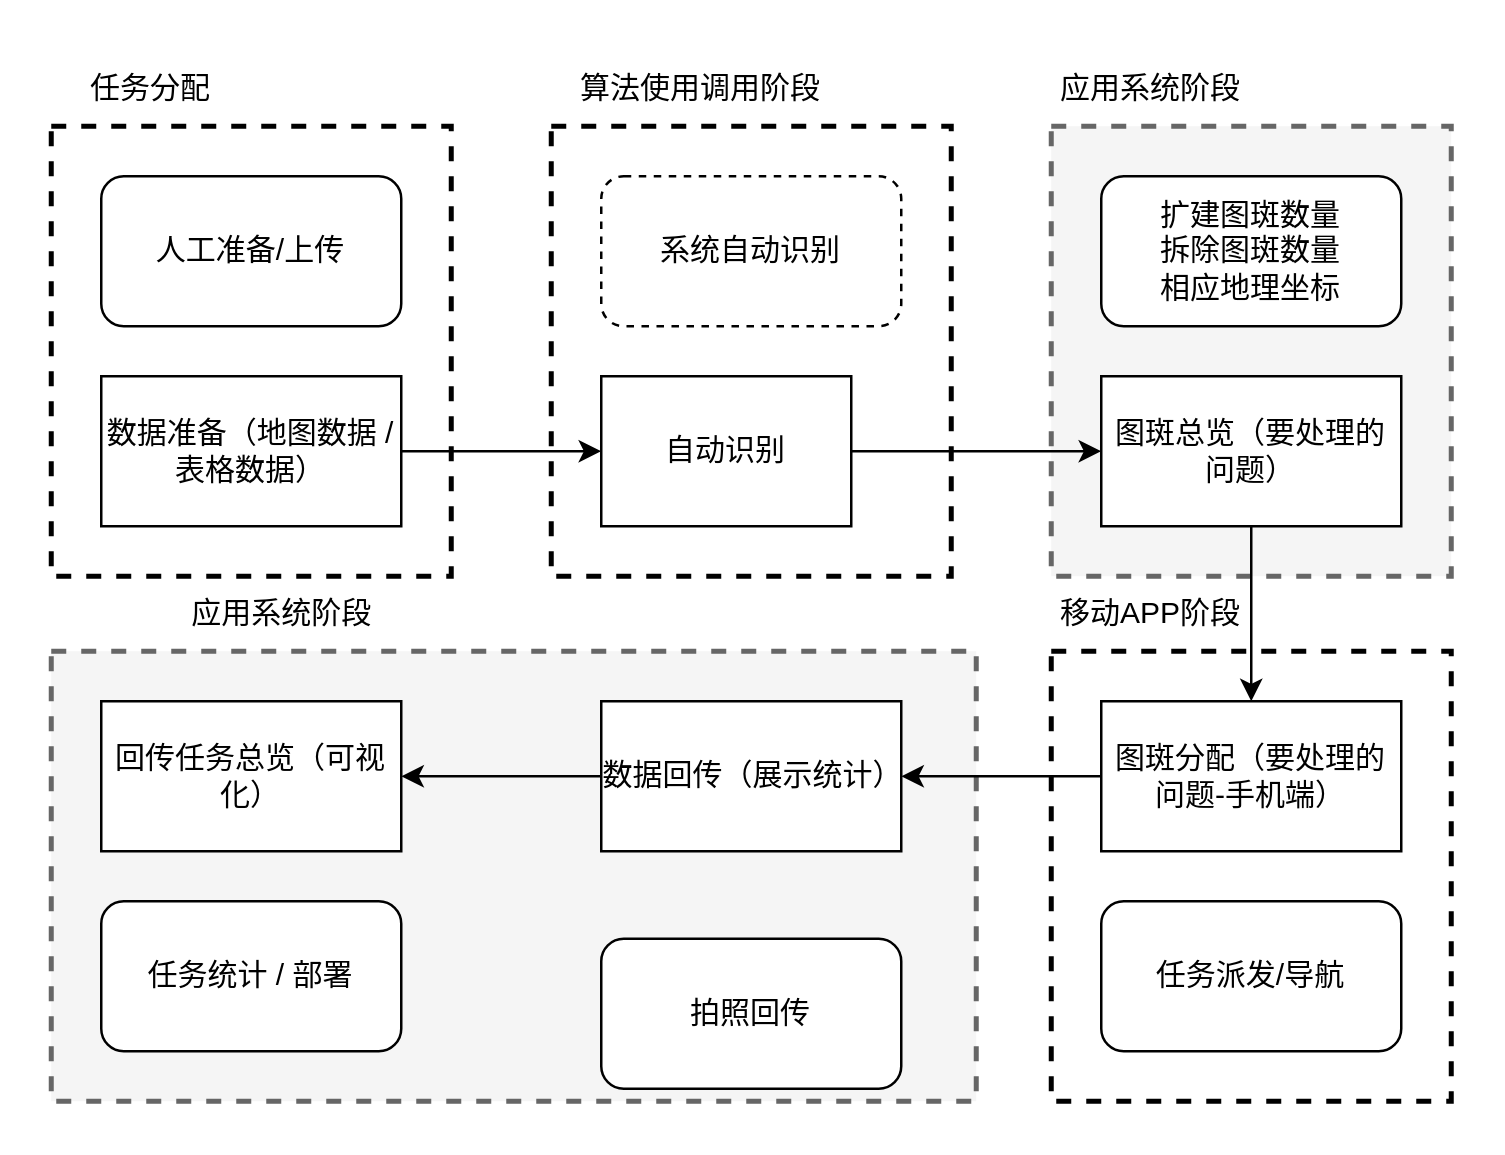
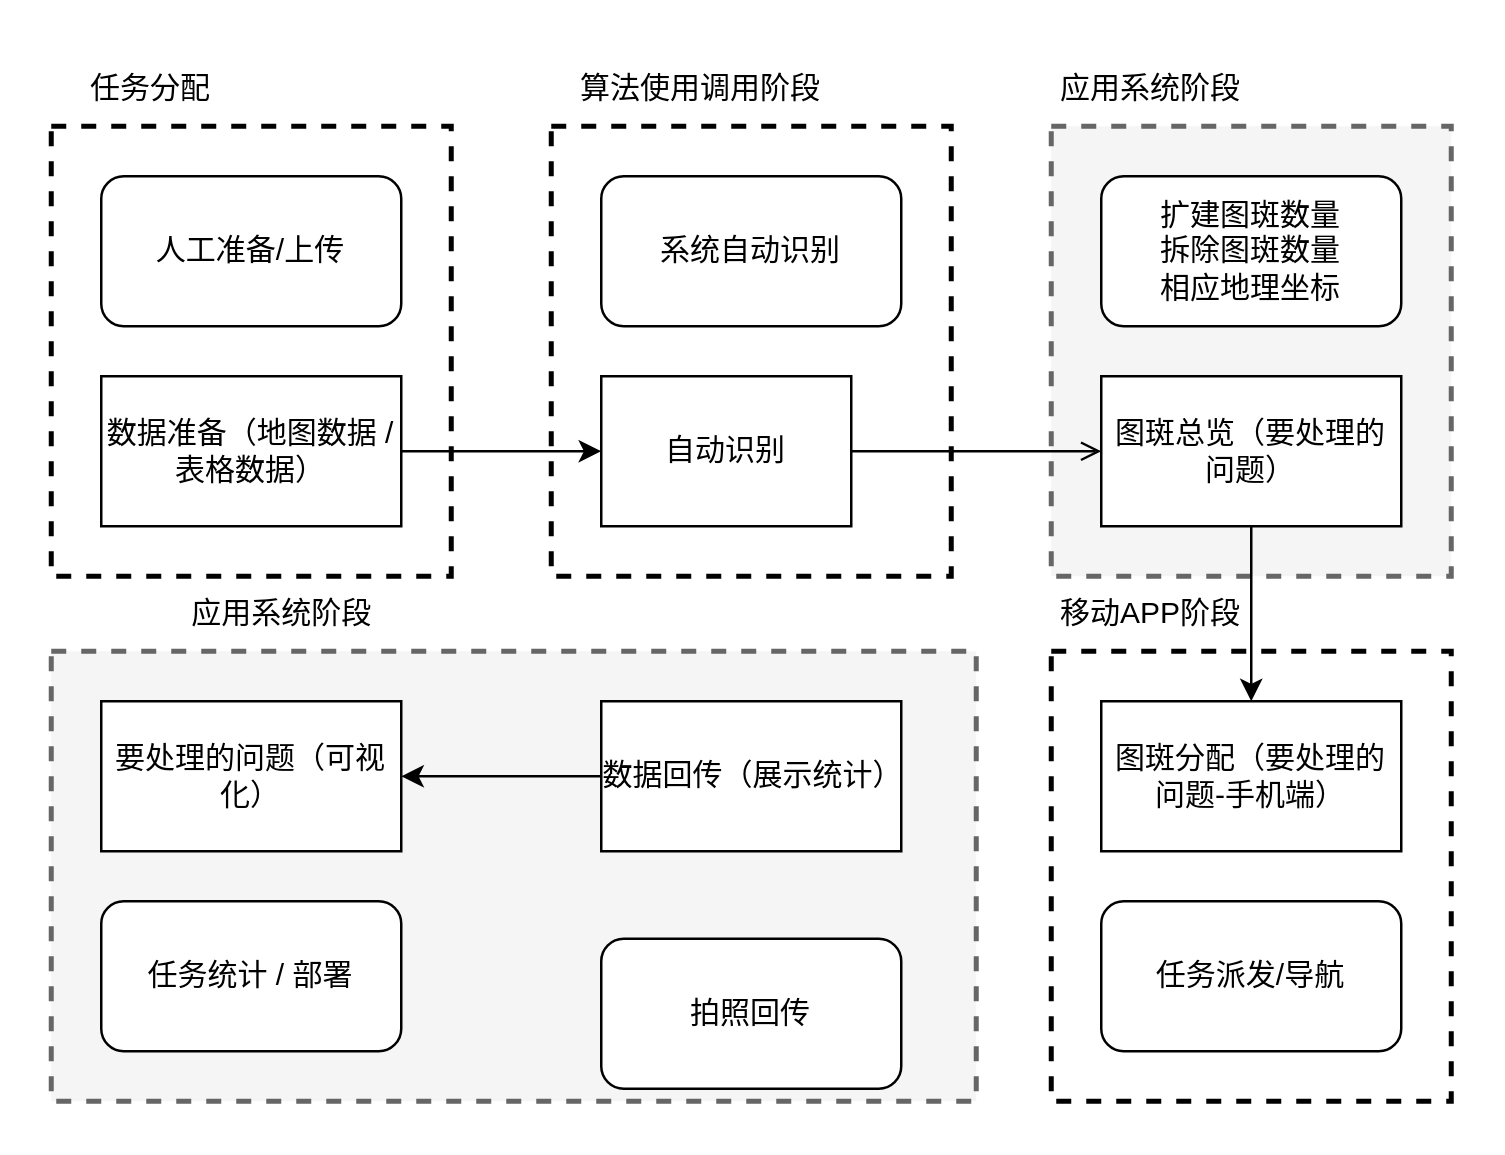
node "系统自动识别": style dashed -> solid
edge "自动识别" -> "图斑总览（要处理的问题）": arrowhead classic -> open
node "回传任务总览（可视化）": label "回传任务总览（可视化）" -> "要处理的问题（可视化）"
edge "图斑分配（要处理的问题-手机端）" -> "数据回传（展示统计）": removed
